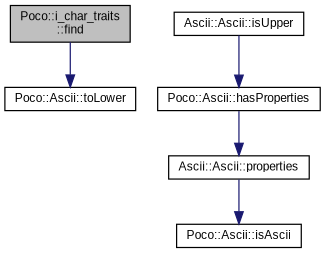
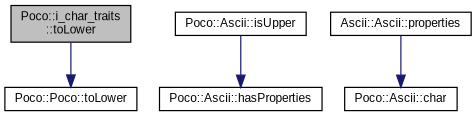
node "Poco::i_char_traits ::find": label "Poco::i_char_traits ::find" -> "Poco::i_char_traits ::toLower"
node "Ascii::Ascii::isUpper": label "Ascii::Ascii::isUpper" -> "Poco::Ascii::isUpper"
node "Poco::Ascii::toLower": label "Poco::Ascii::toLower" -> "Poco::Poco::toLower"
edge "Poco::Ascii::hasProperties" -> "Ascii::Ascii::properties": removed
node "Poco::Ascii::isAscii": label "Poco::Ascii::isAscii" -> "Poco::Ascii::char"
